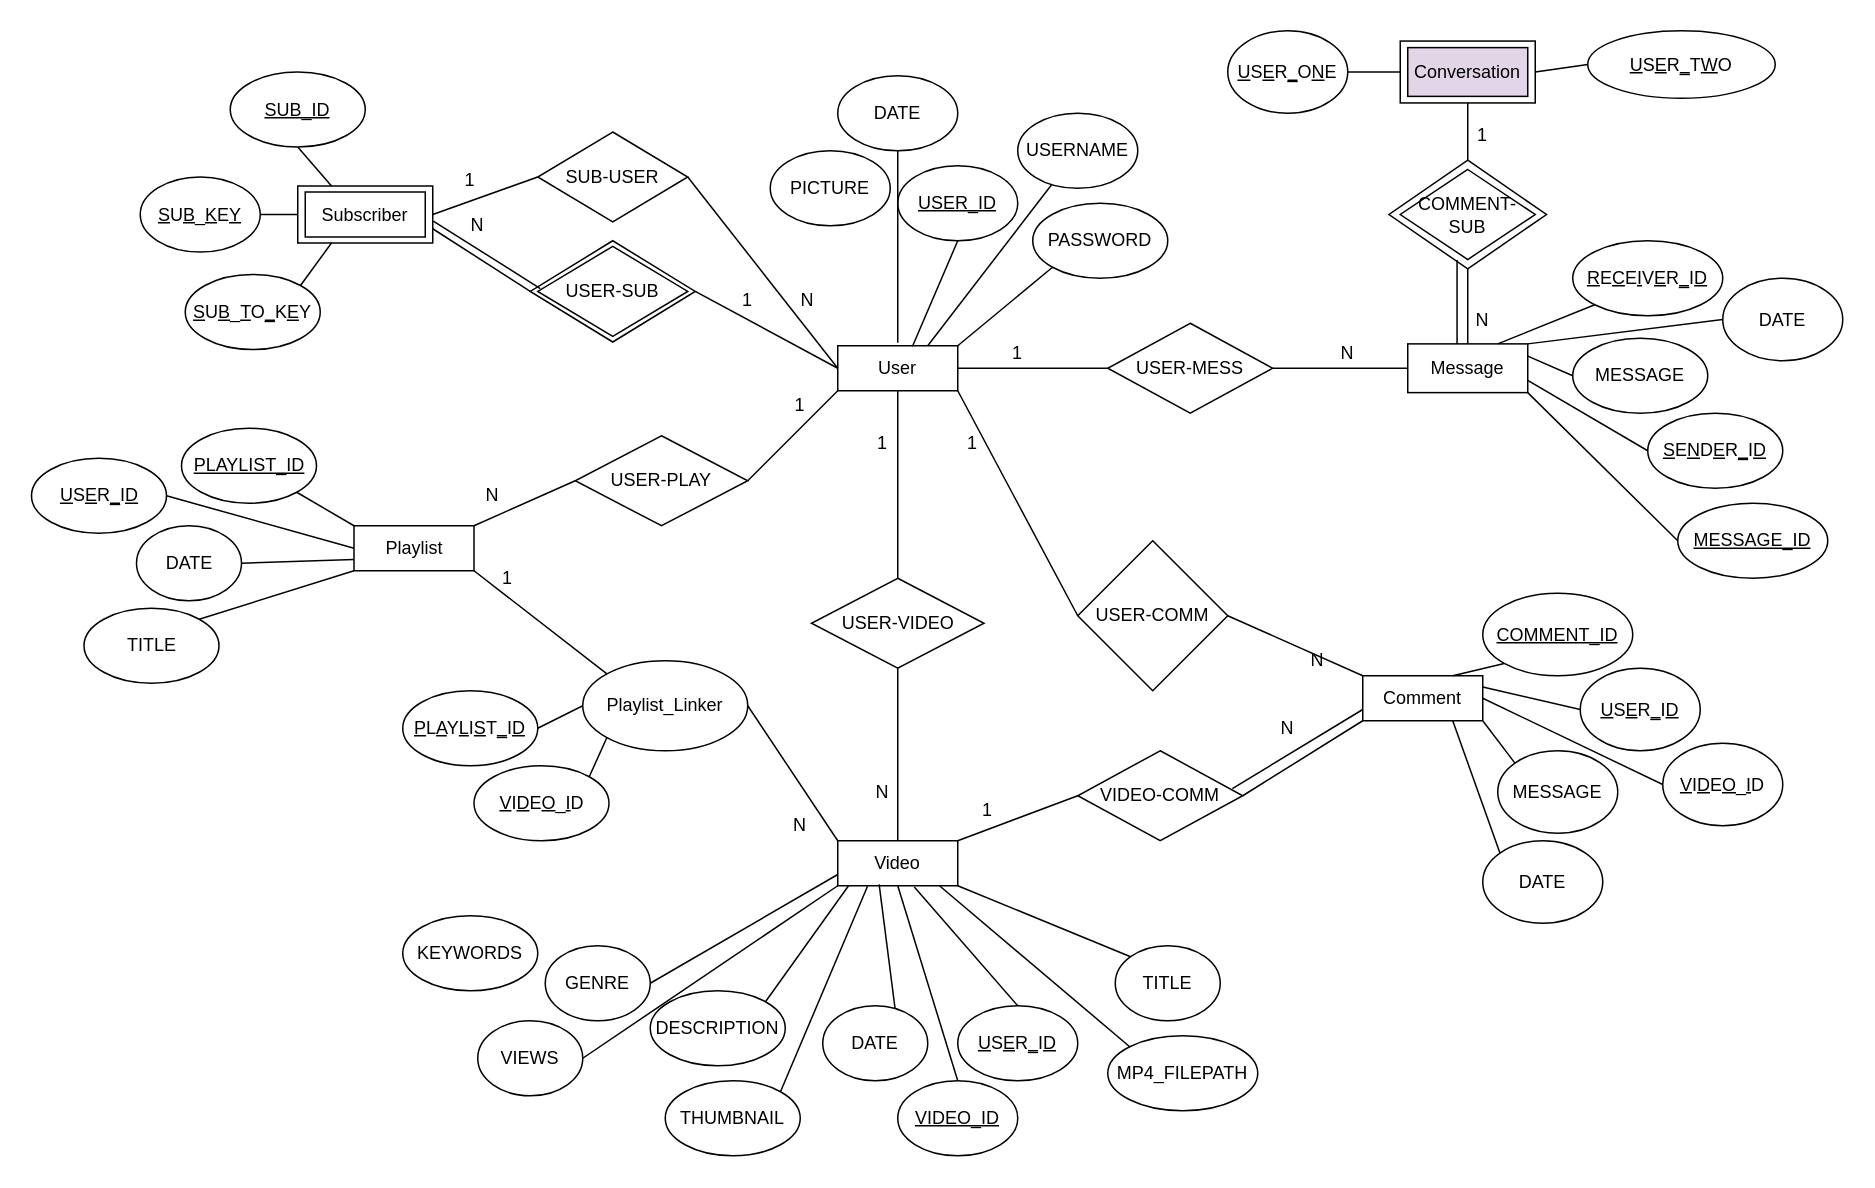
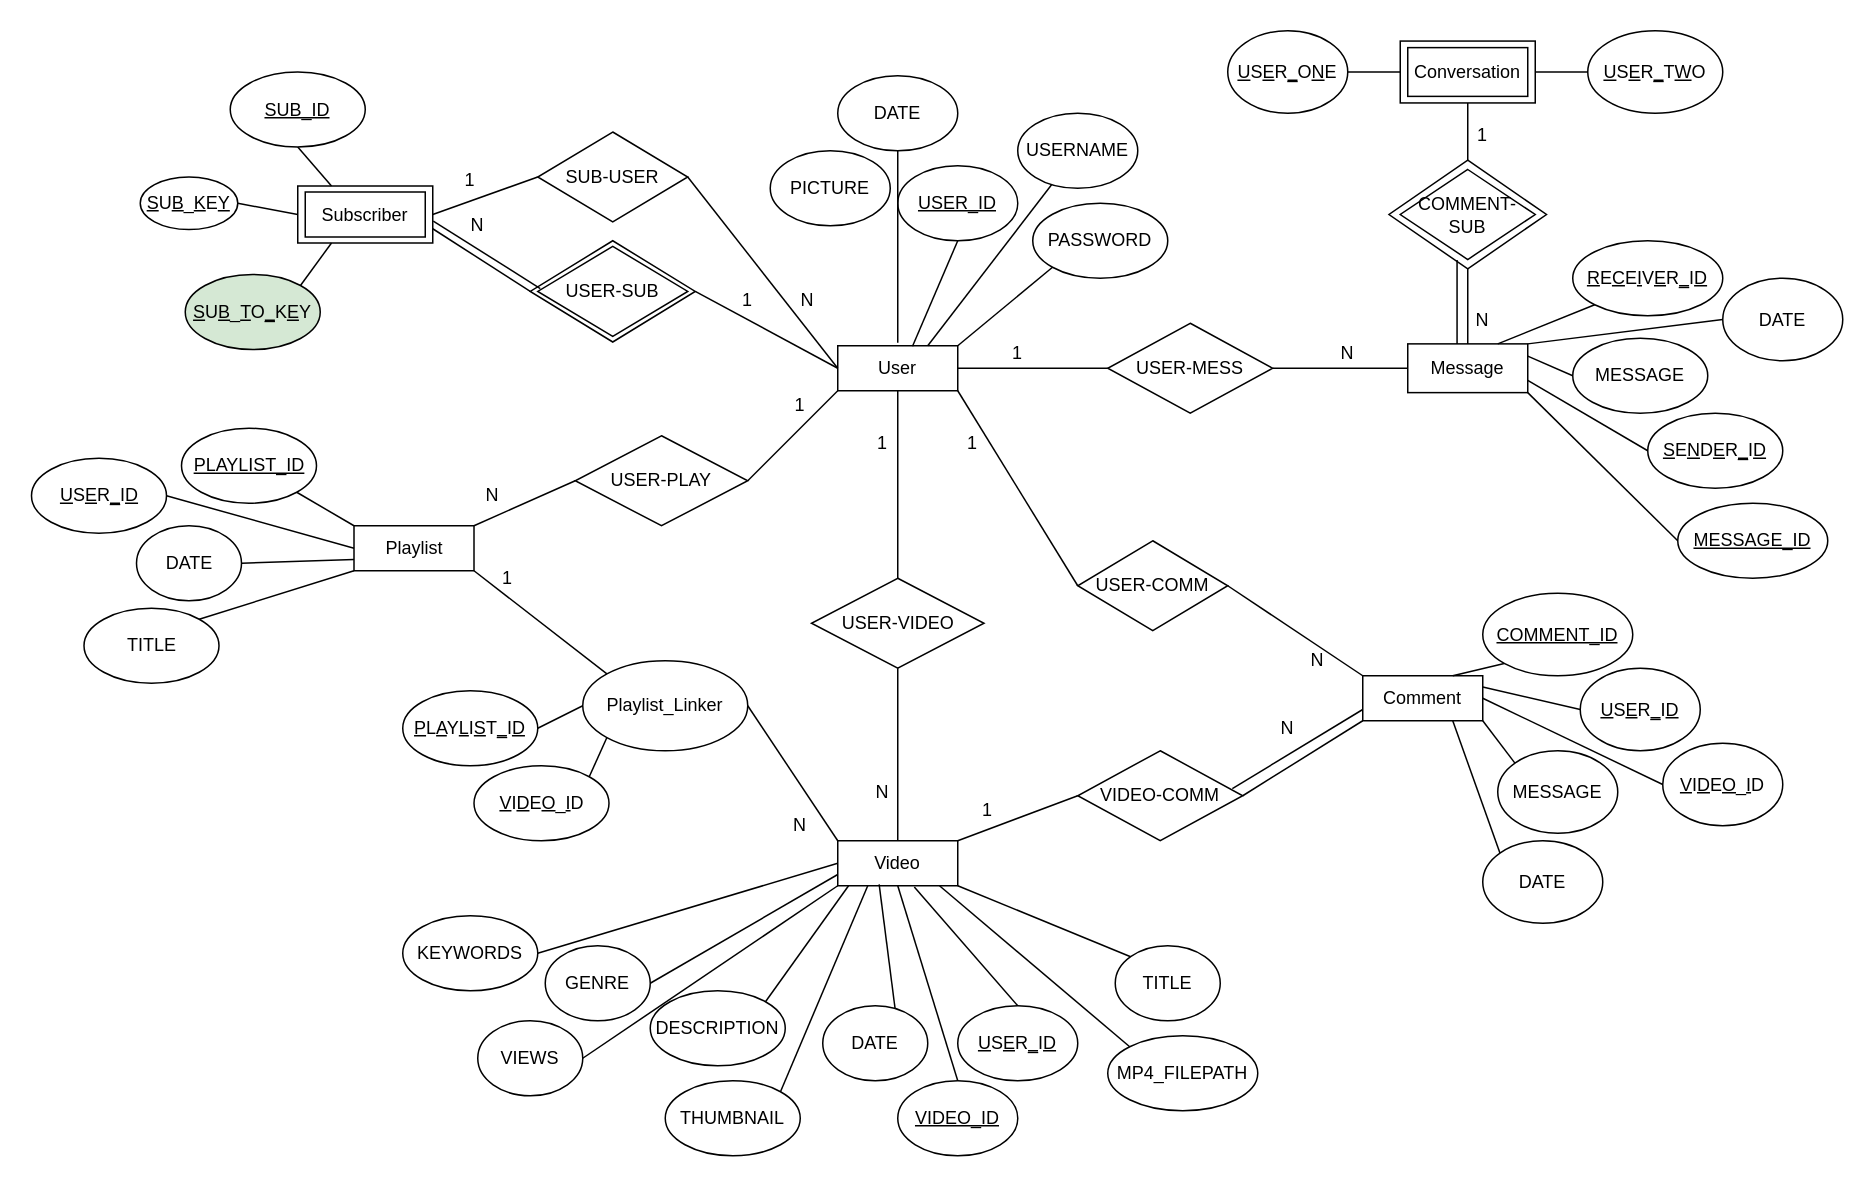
node "USER_TWO": size 188x68 -> 135x83
node "Conversation": fillcolor #e1d5e7 -> #ffffff
node "SUB_KEY": size 120x75 -> 98x53
node "SUB_TO_KEY": fillcolor #ffffff -> #d5e8d4
node "USER-COMM": size 150x150 -> 150x90
edge "Video" -- "KEYWORDS": added
